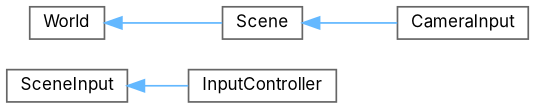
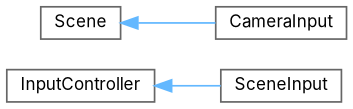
node "World": removed
edge "InputController" -> "SceneInput": reversed
